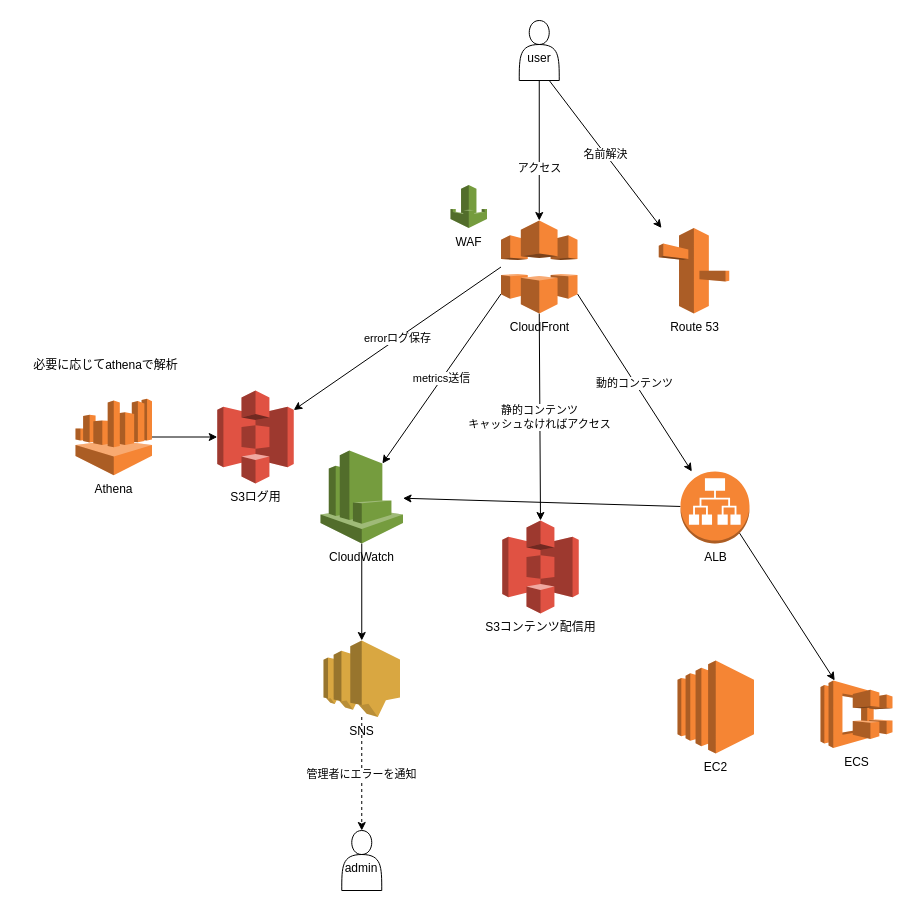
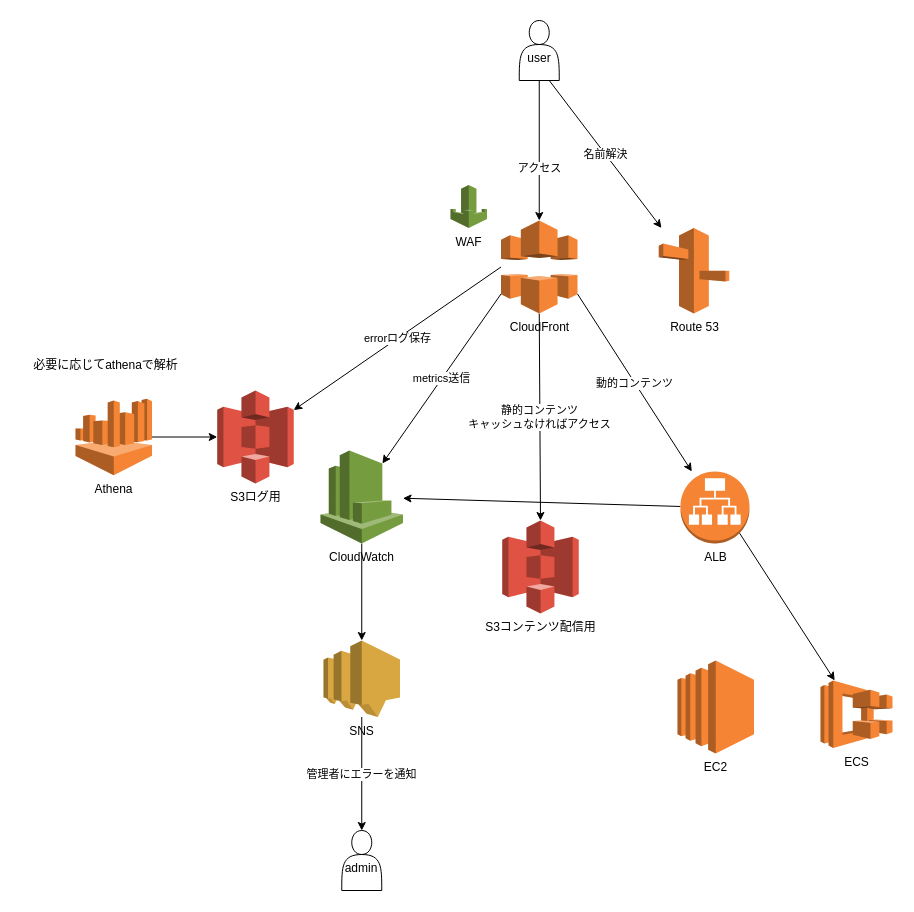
edge "SNS" -> "admin": style dashed -> solid
